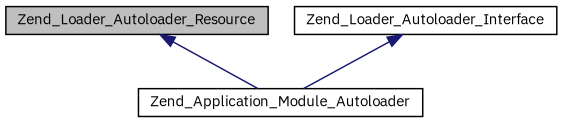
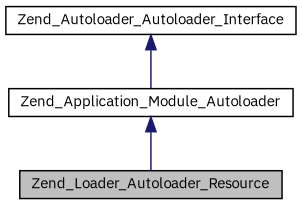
node "Zend_Loader_Autoloader_Interface": label "Zend_Loader_Autoloader_Interface" -> "Zend_Autoloader_Autoloader_Interface"
edge "Zend_Application_Module_Autoloader" -> "Zend_Loader_Autoloader_Resource": reversed
